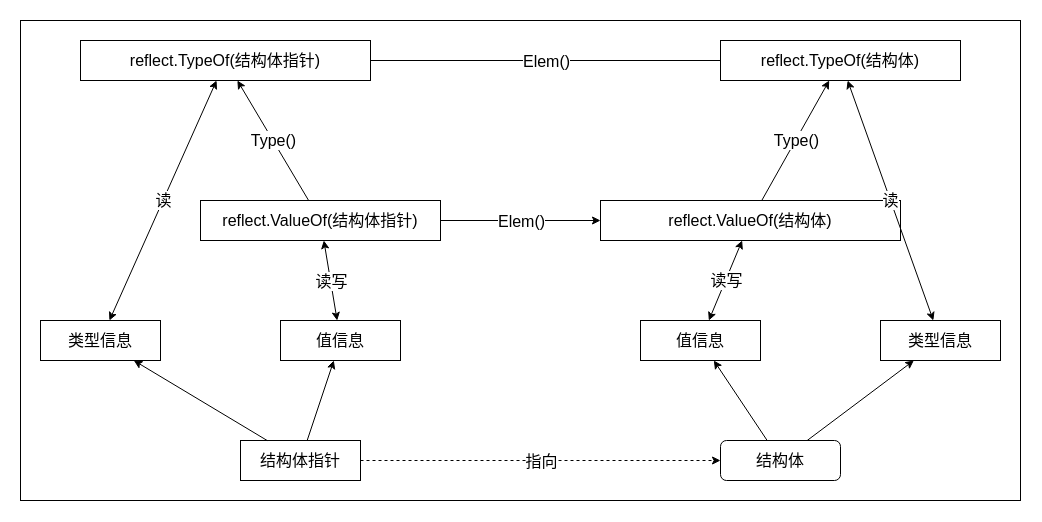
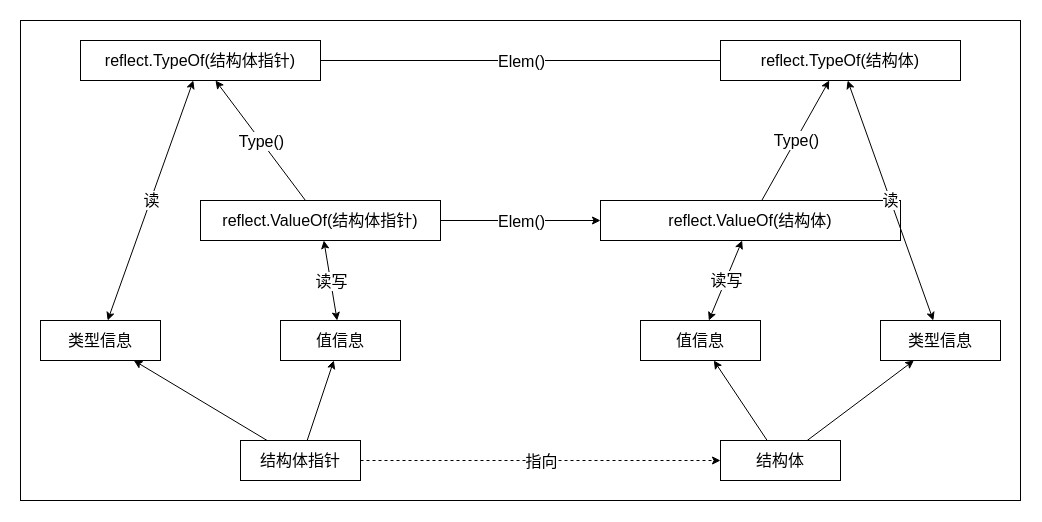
node "reflect.TypeOf(结构体指针)": size 290x40 -> 240x40
node "结构体": shape rounded rectangle -> rectangle
